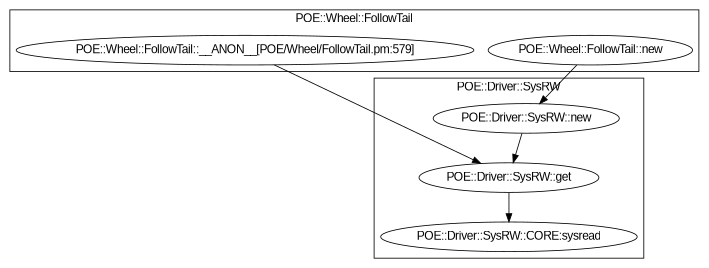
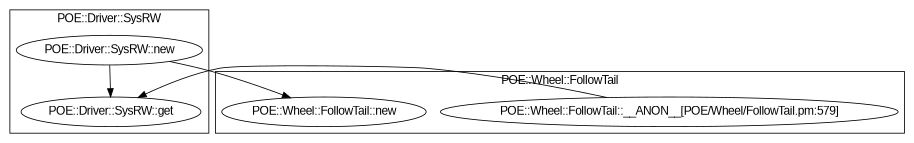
edge "POE::Wheel::FollowTail::new" -> "POE::Driver::SysRW::new": reversed
node "POE::Driver::SysRW::CORE:sysread": removed
